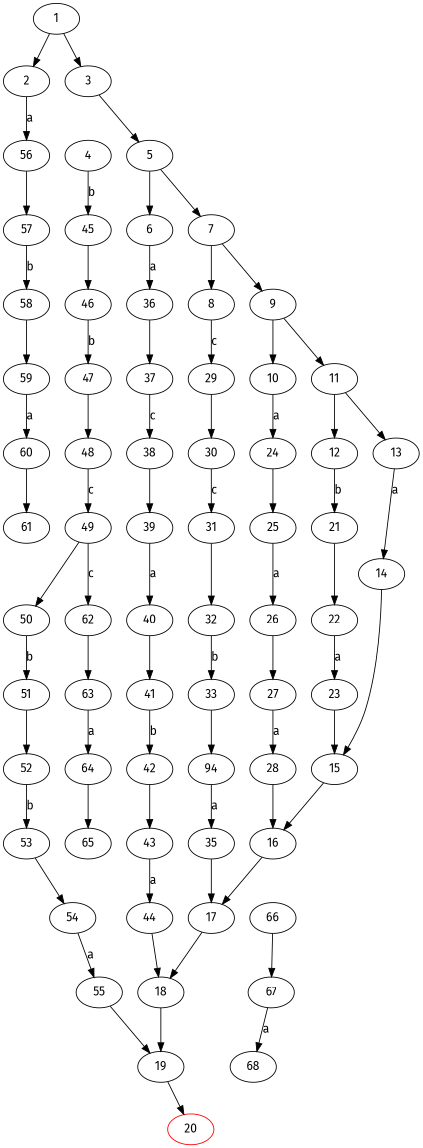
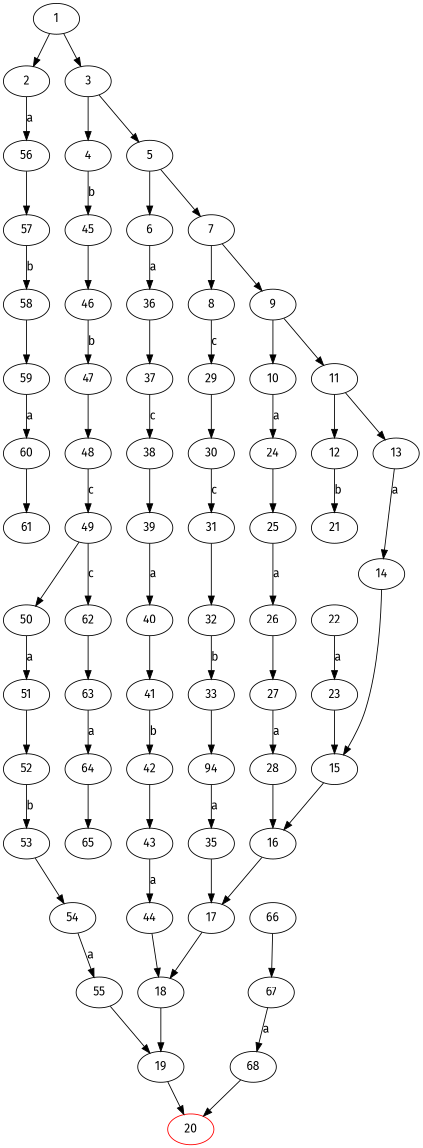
edge "3" -> "4": added
edge "21" -> "22": removed
edge "50" -> "51": label "b" -> "a"
edge "68" -> "20": added
